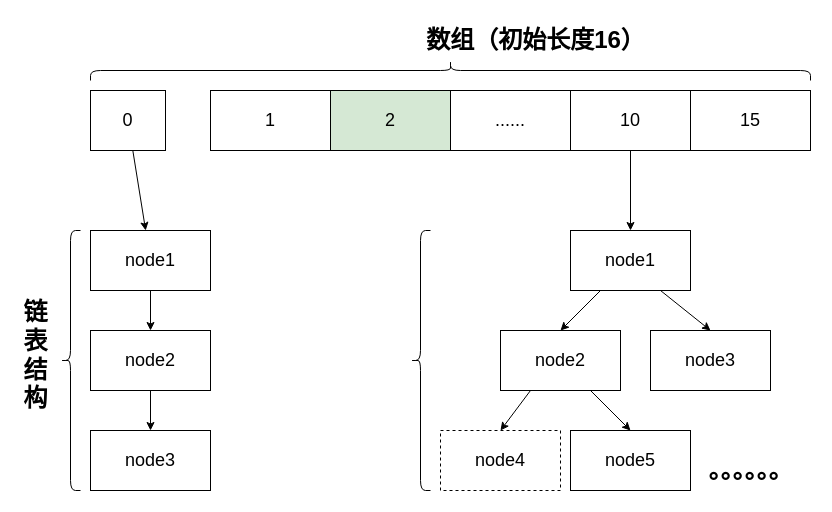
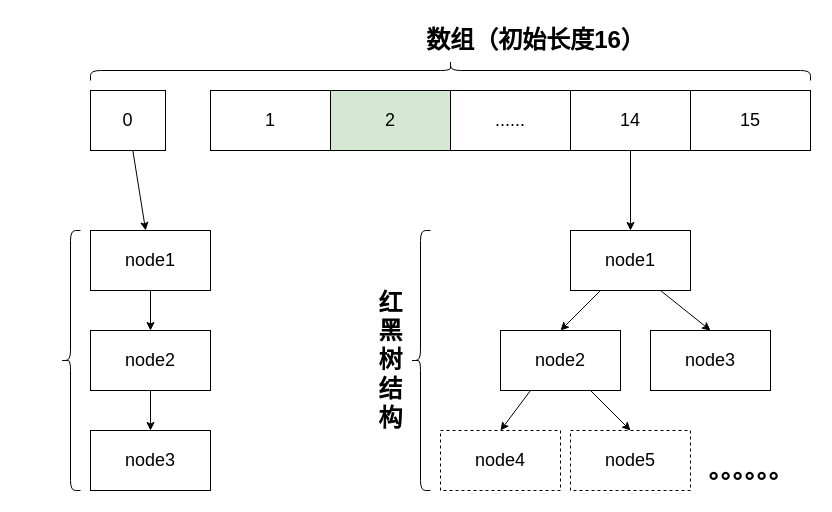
node "10": label "10" -> "14"
node "链 表 结 构": removed
node "红 黑 树 结 构": added
node "node5": style solid -> dashed
